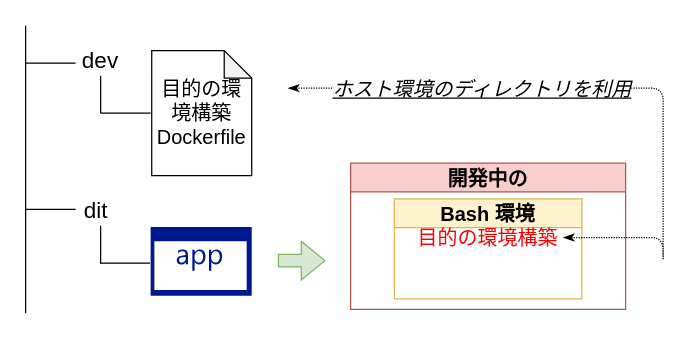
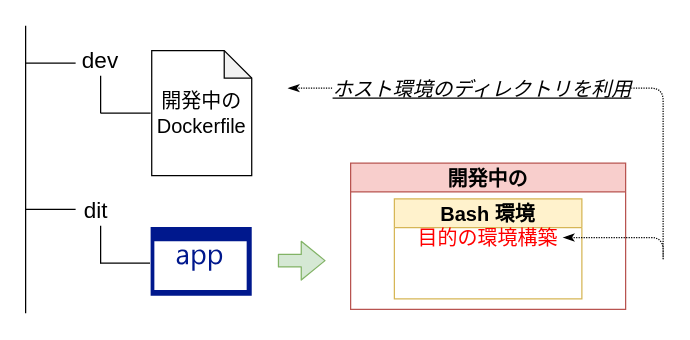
node "目的の環境構築 Dockerfile": label "目的の環境構築 Dockerfile" -> "開発中の Dockerfile"
